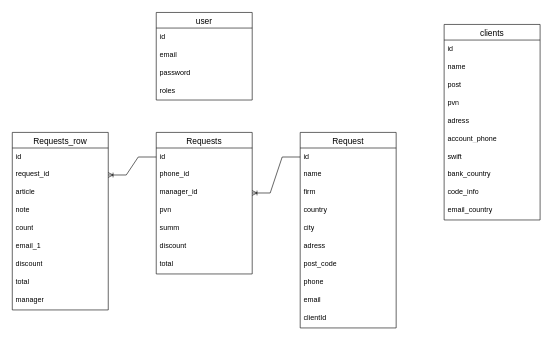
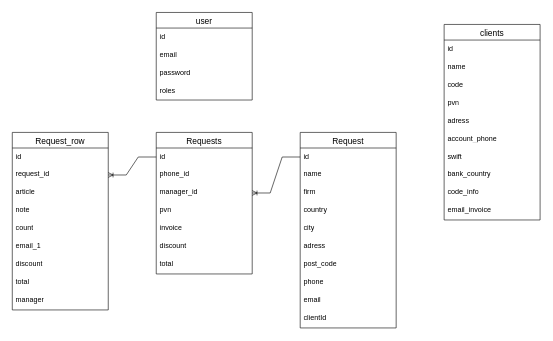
node "post": label "post" -> "code"
node "Requests_row": label "Requests_row" -> "Request_row"
node "email_country": label "email_country" -> "email_invoice"
node "summ": label "summ" -> "invoice"
